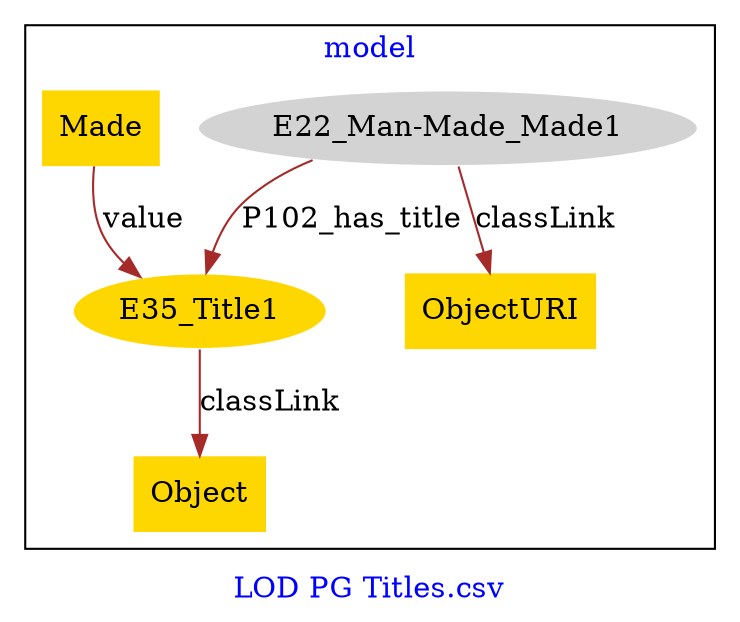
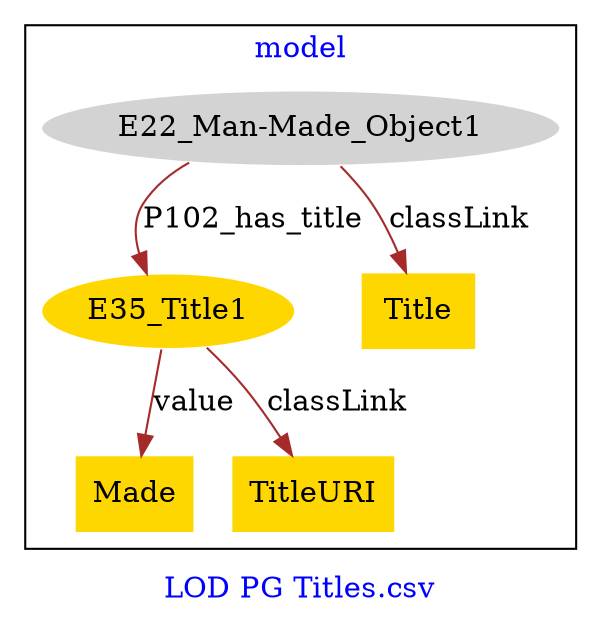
node "E22_Man-Made_Made1": label "E22_Man-Made_Made1" -> "E22_Man-Made_Object1"
edge "Made" -> "E35_Title1": reversed
node "ObjectURI": label "ObjectURI" -> "Title"
node "Object": label "Object" -> "TitleURI"
